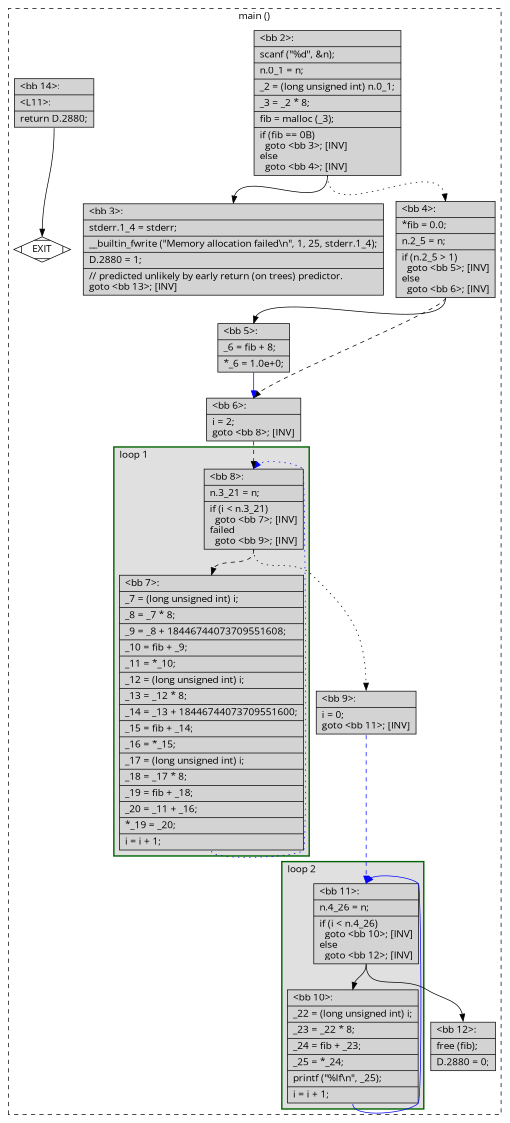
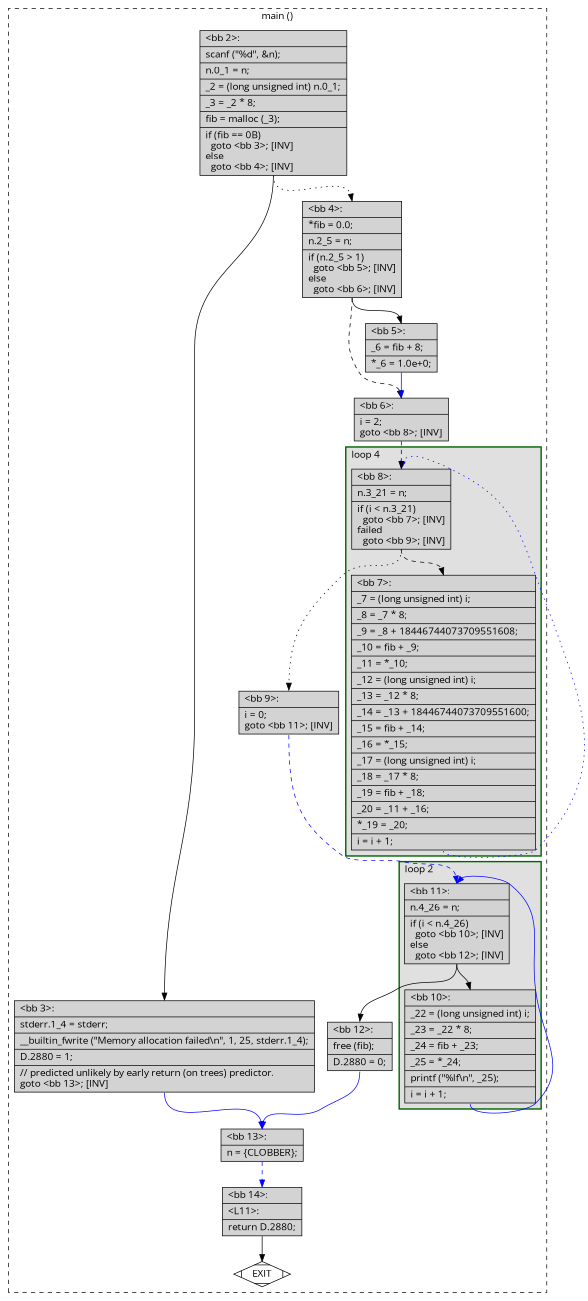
cluster "loop 1": label "loop 1" -> "loop 4"
node "<bb 13>:": added
